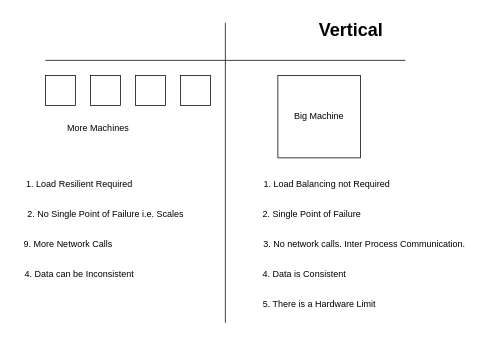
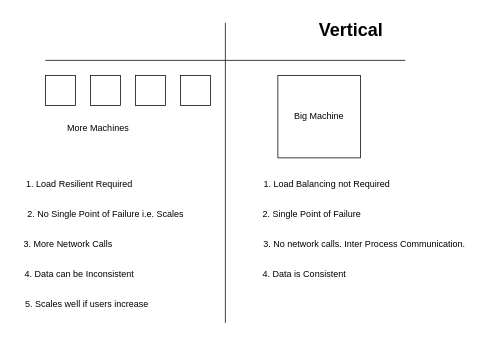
node "9. More Network Calls": label "9. More Network Calls" -> "3. More Network Calls"
node "5. Scales well if users increase": added
node "5. There is a Hardware Limit": removed
